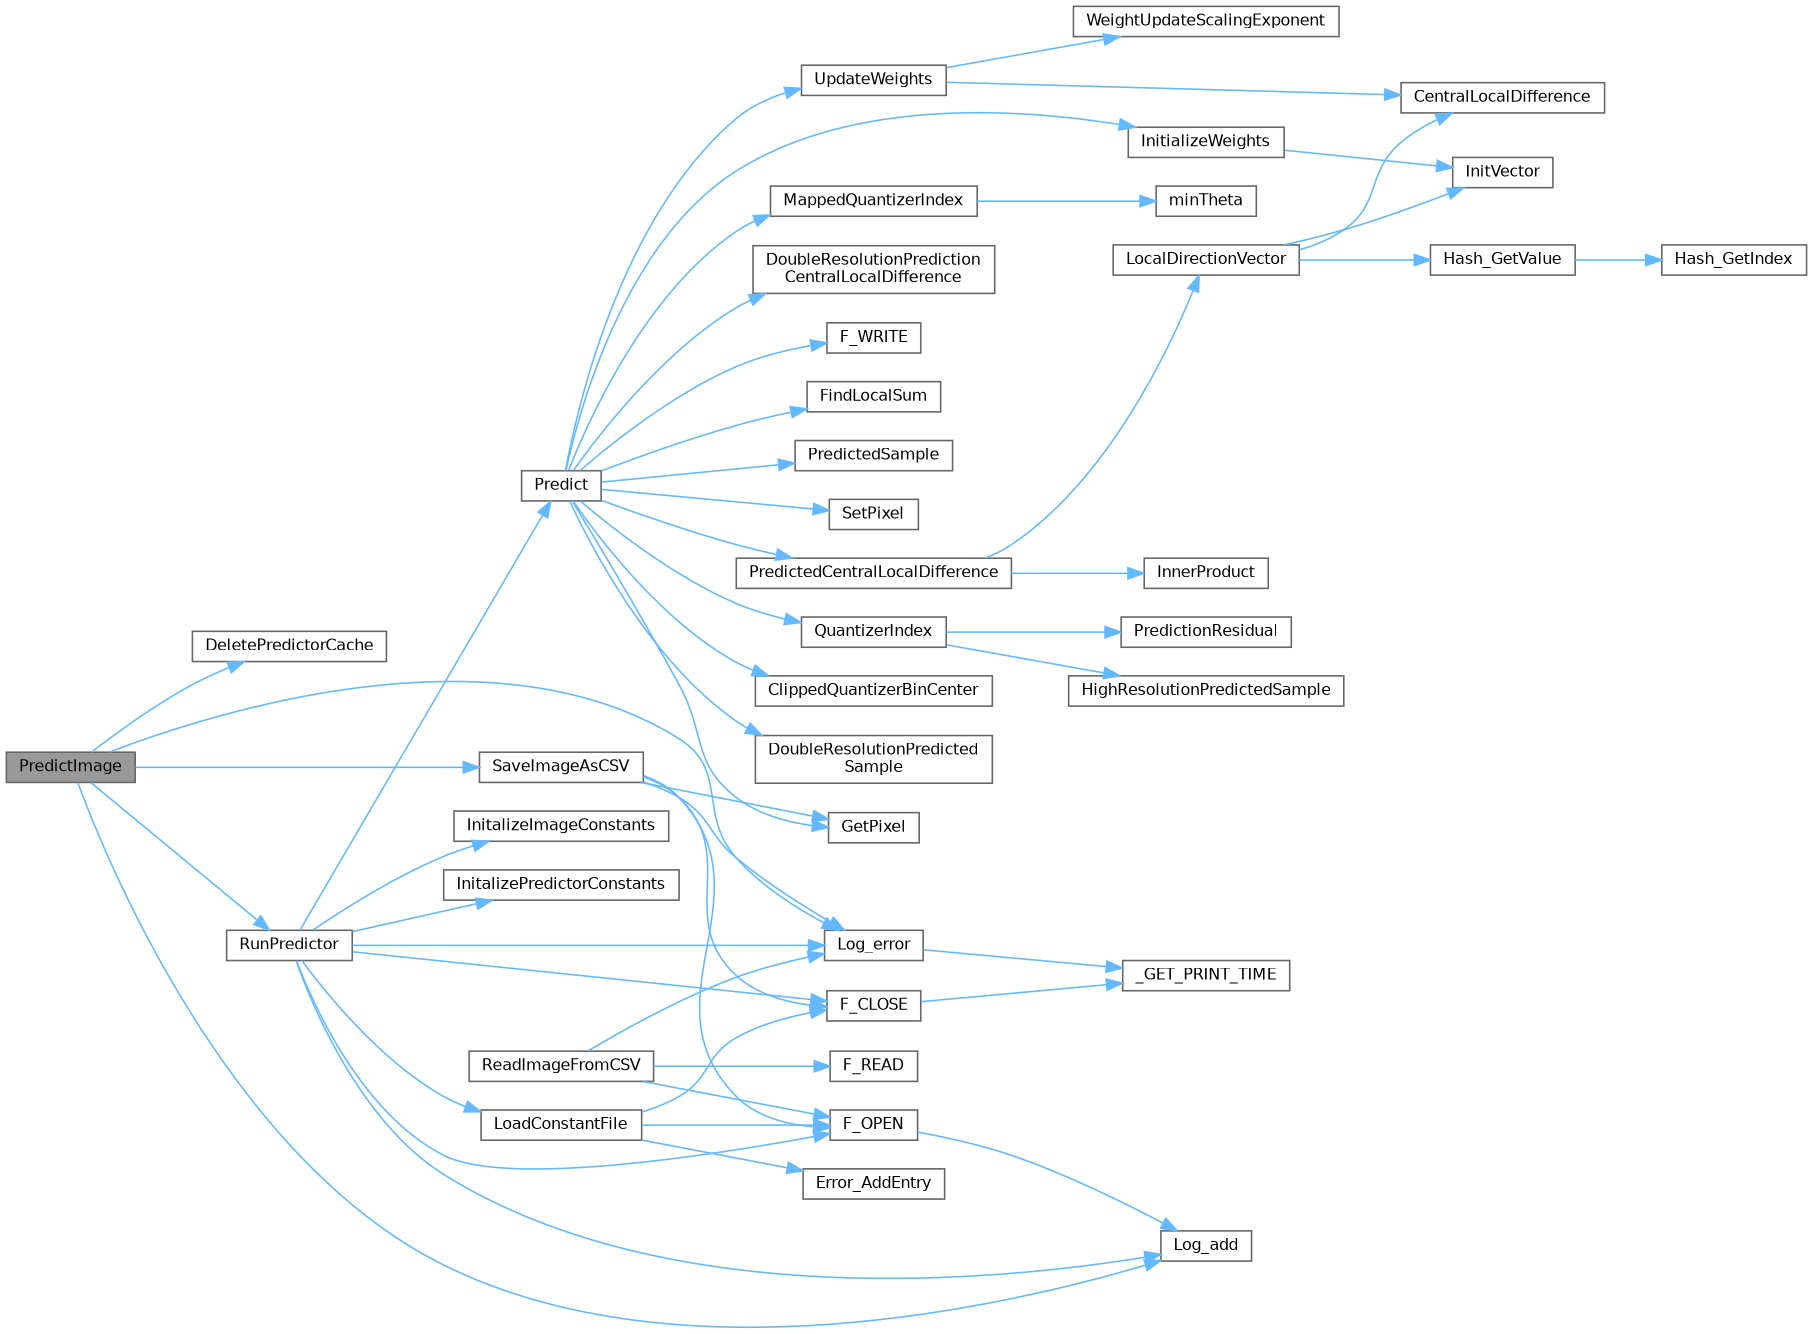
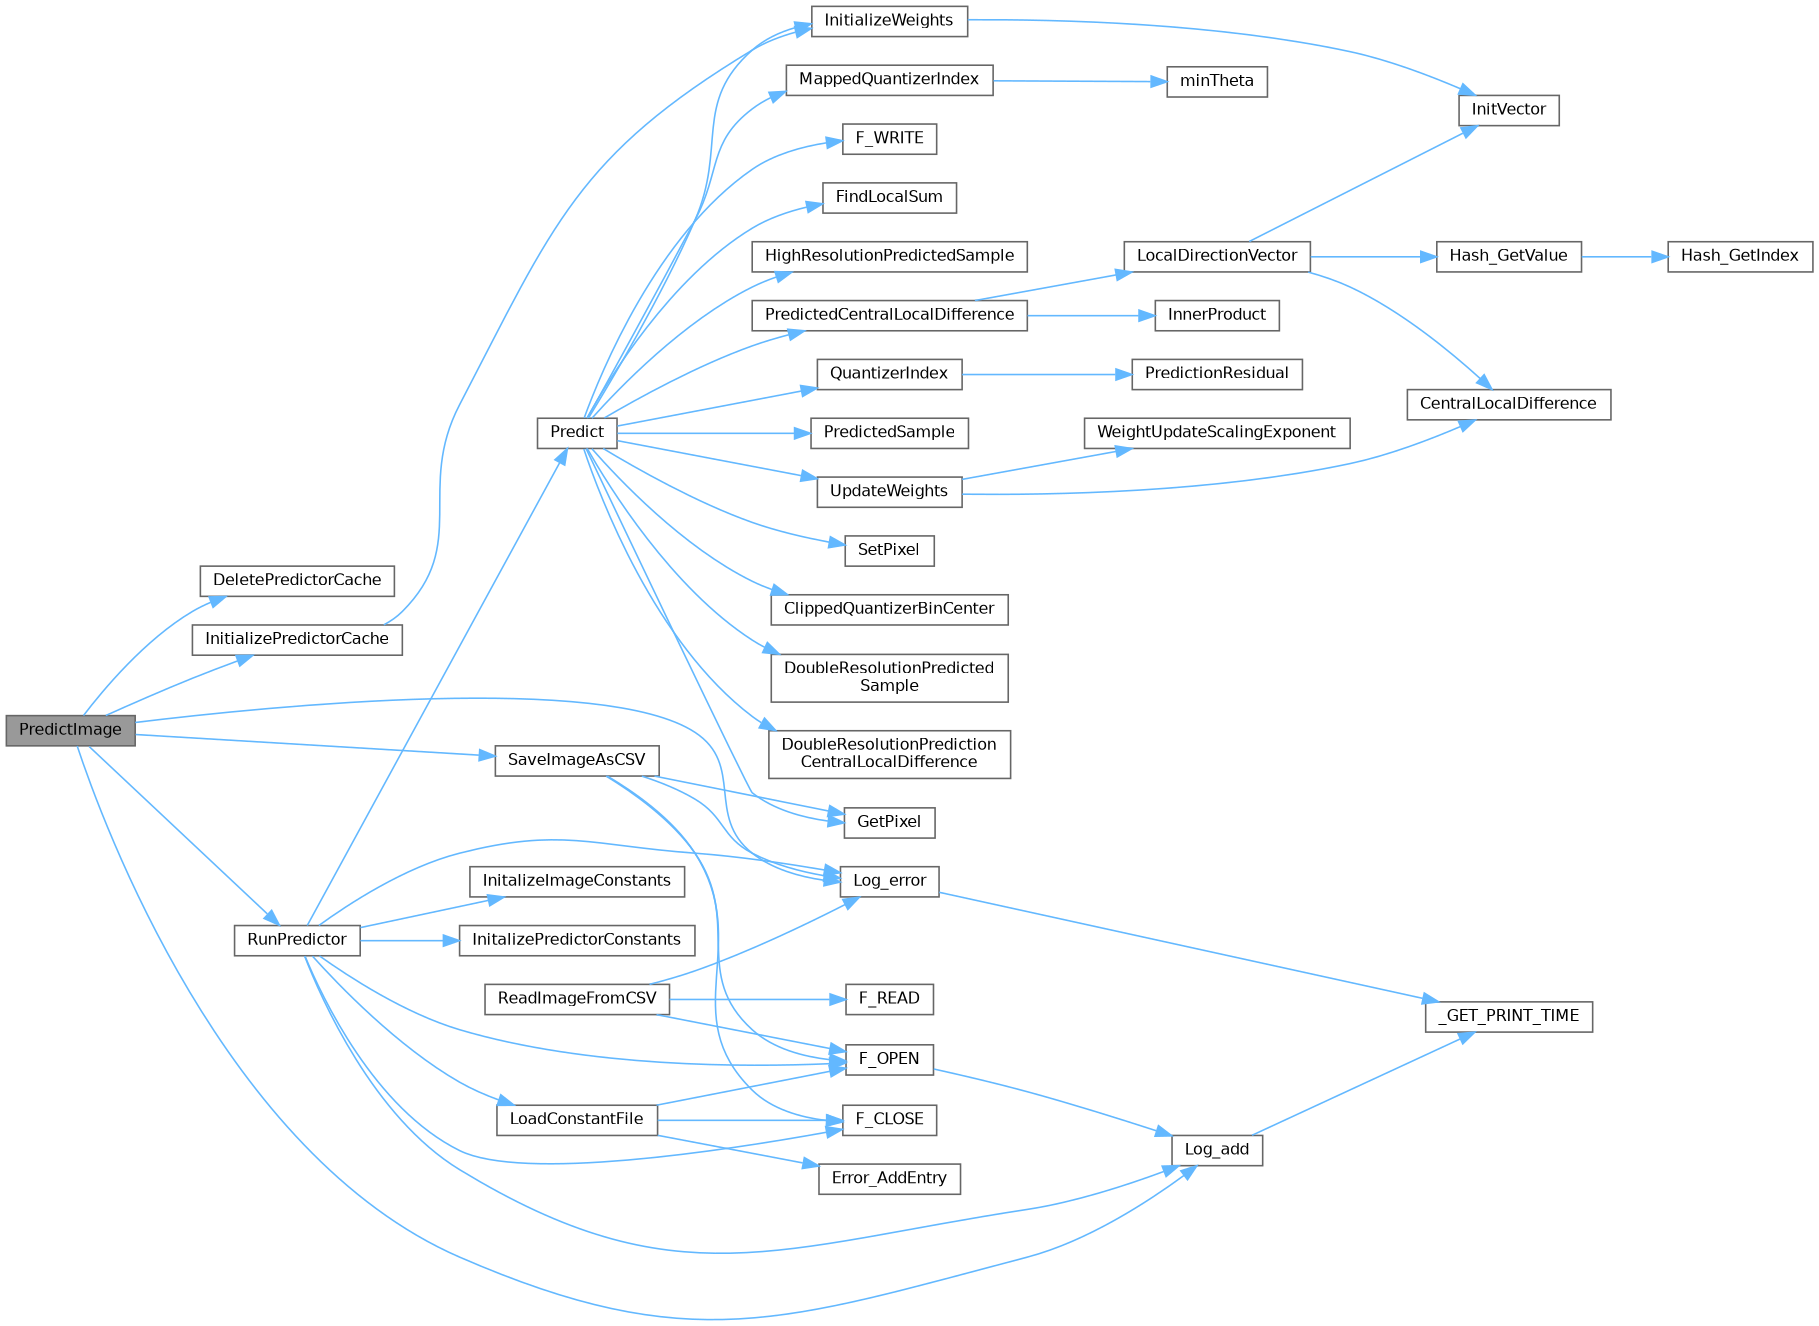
node "InitializePredictorCache": added
edge "QuantizerIndex" -> "HighResolutionPredictedSample": now "Predict" -> "HighResolutionPredictedSample"
edge "F_CLOSE" -> "_GET_PRINT_TIME": now "Log_add" -> "_GET_PRINT_TIME"
